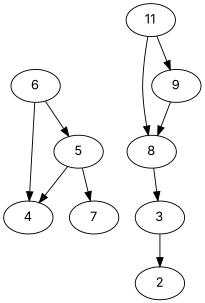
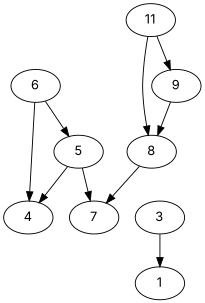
edge "8" -> "3": now "8" -> "7"
node "2": label "2" -> "1"
